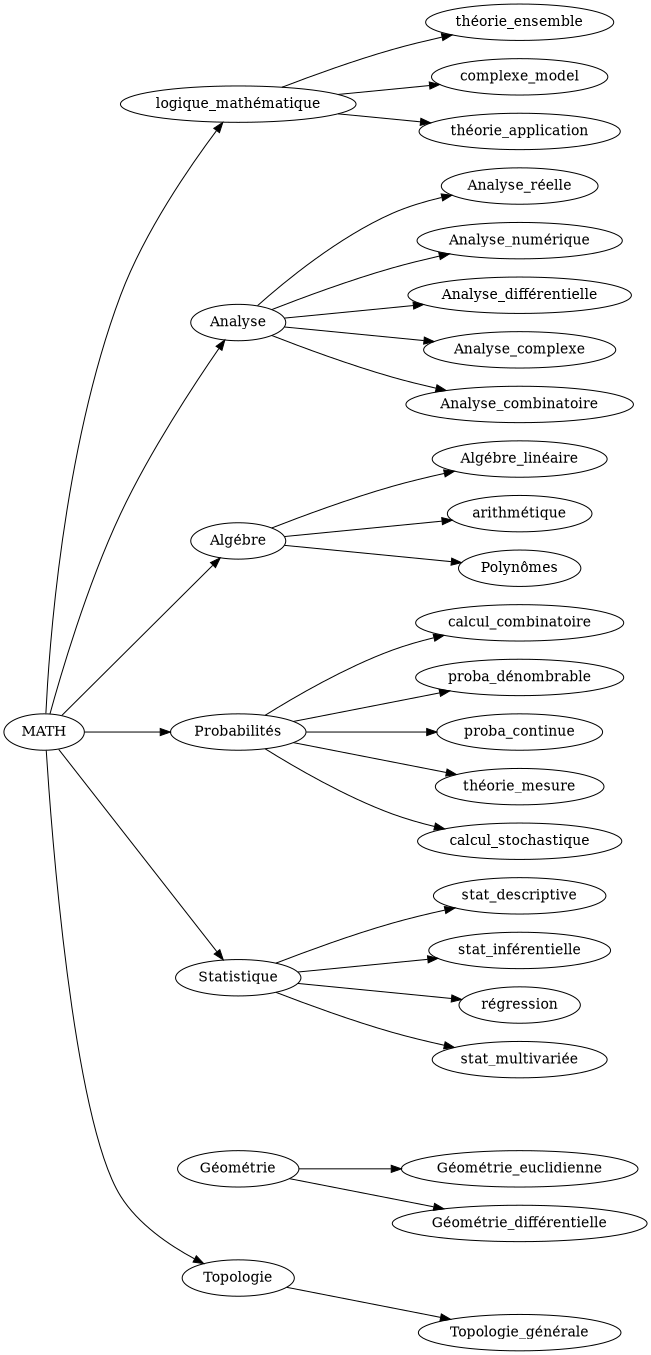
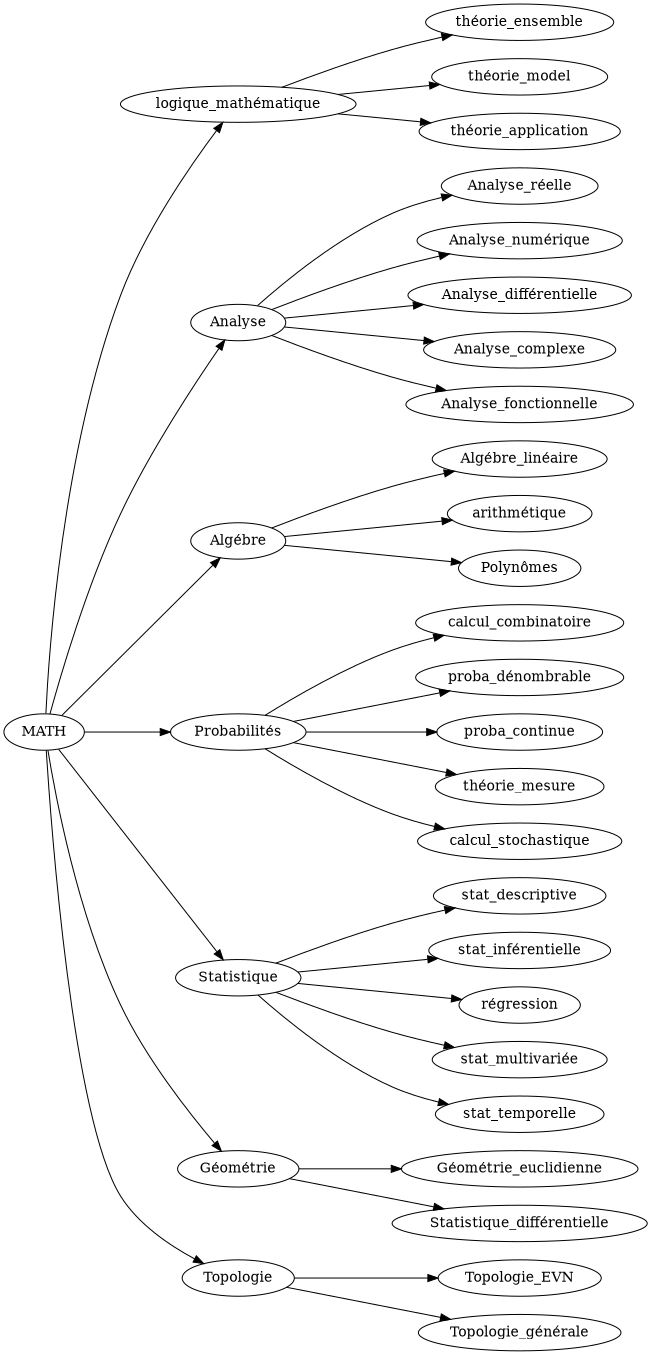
node "complexe_model": label "complexe_model" -> "théorie_model"
node "Analyse_combinatoire": label "Analyse_combinatoire" -> "Analyse_fonctionnelle"
edge "MATH" -> "Géométrie": added
node "stat_temporelle": added
node "Géométrie_différentielle": label "Géométrie_différentielle" -> "Statistique_différentielle"
node "Topologie_EVN": added
